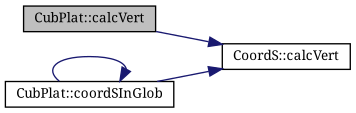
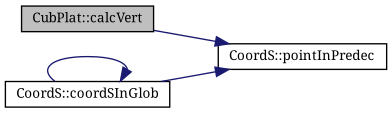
node "CoordS::calcVert": label "CoordS::calcVert" -> "CoordS::pointInPredec"
node "CubPlat::coordSInGlob": label "CubPlat::coordSInGlob" -> "CoordS::coordSInGlob"
